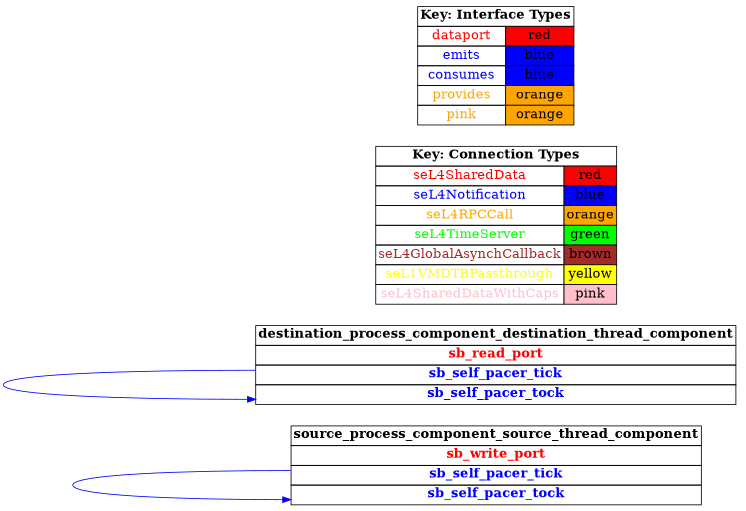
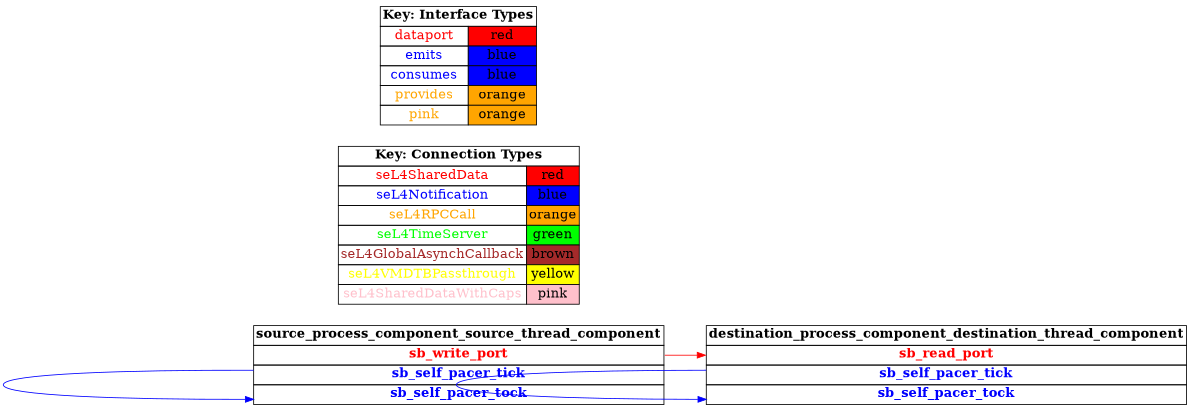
node "Key: Connection Types": text "seL1VMDTBPassthrough" -> "seL4VMDTBPassthrough"
edge "source_process_component_source_thread_component" -> "destination_process_component_destination_thread_component": added
